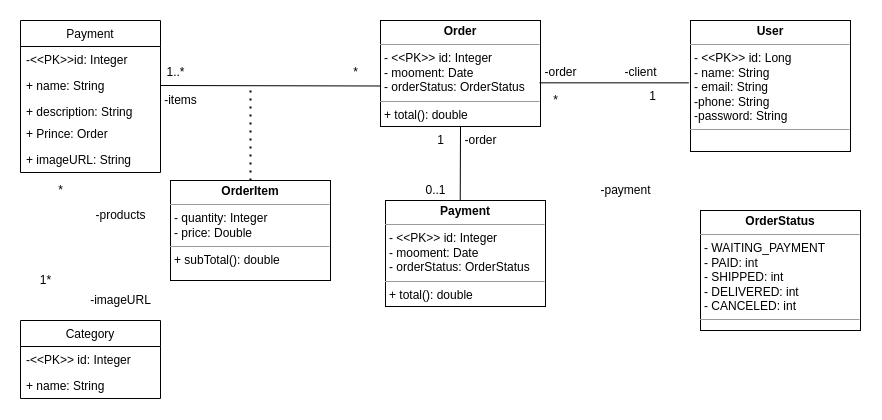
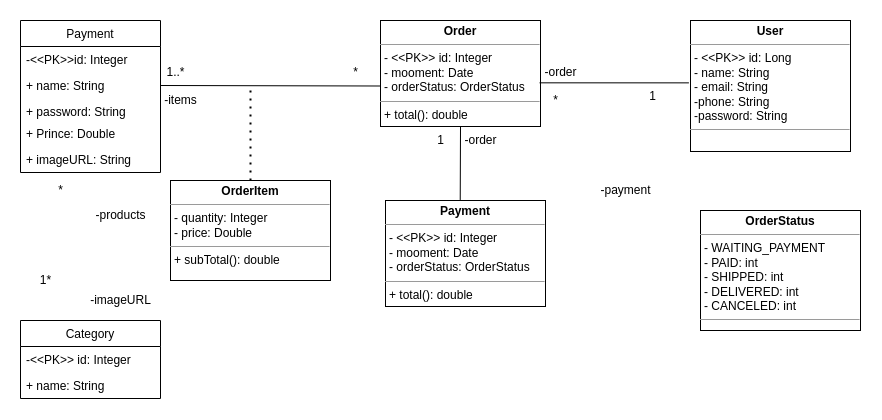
node "-client": removed
node "+ description: String": label "+ description: String" -> "+ password: String"
node "+ Prince: Order": label "+ Prince: Order" -> "+ Prince: Double"
node "0..1": removed
